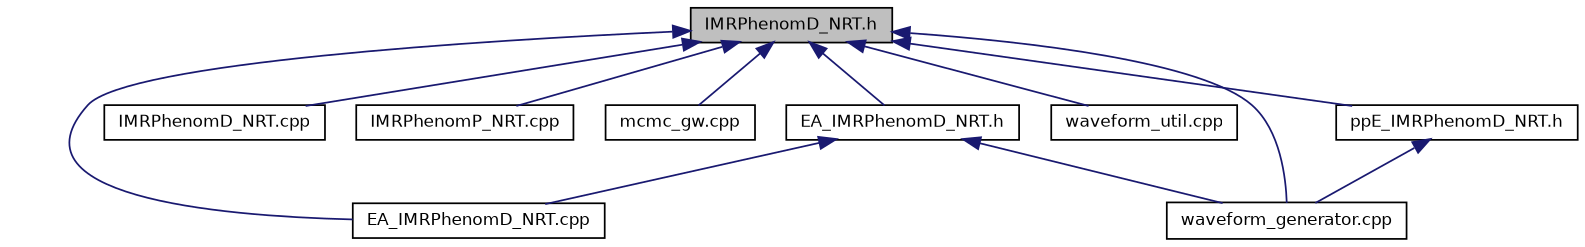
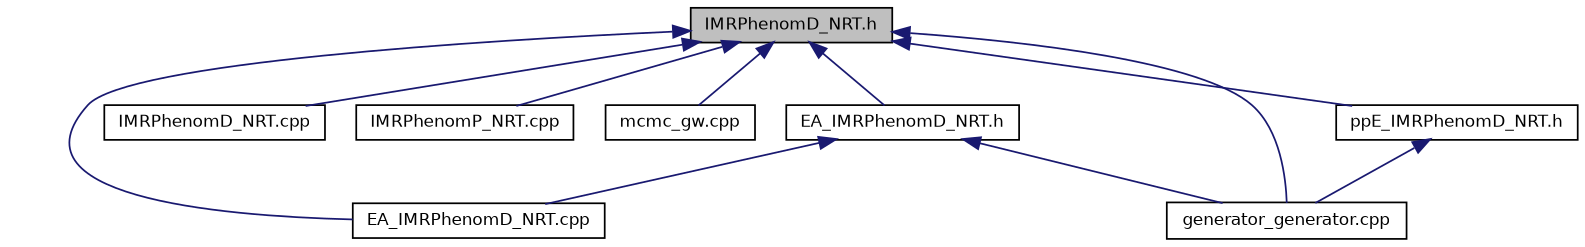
node "waveform_util.cpp": removed
node "waveform_generator.cpp": label "waveform_generator.cpp" -> "generator_generator.cpp"
